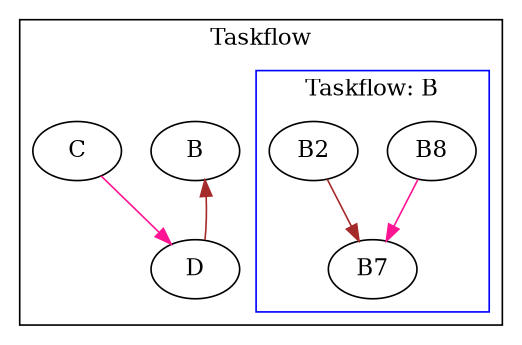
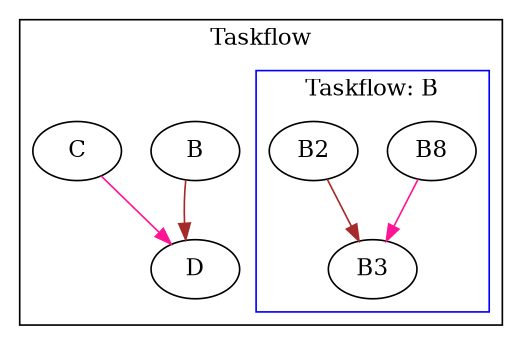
edge "D" -> "B": reversed
node "B7": label "B7" -> "B3"
